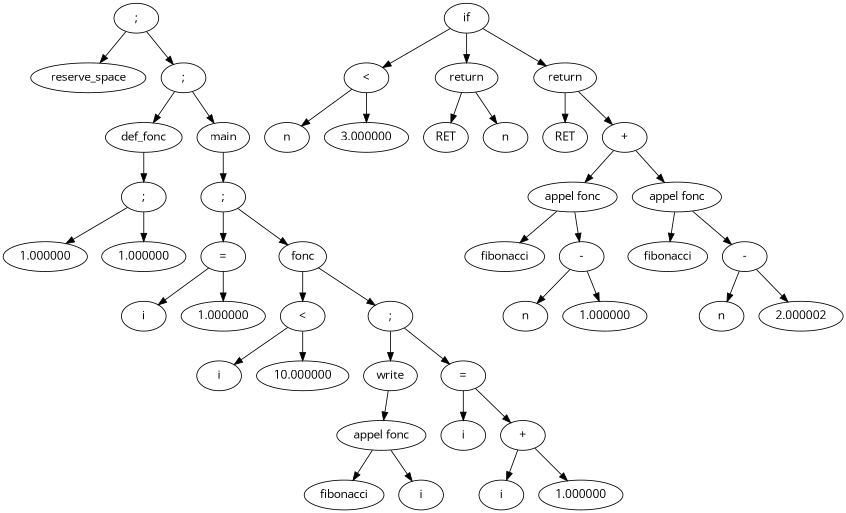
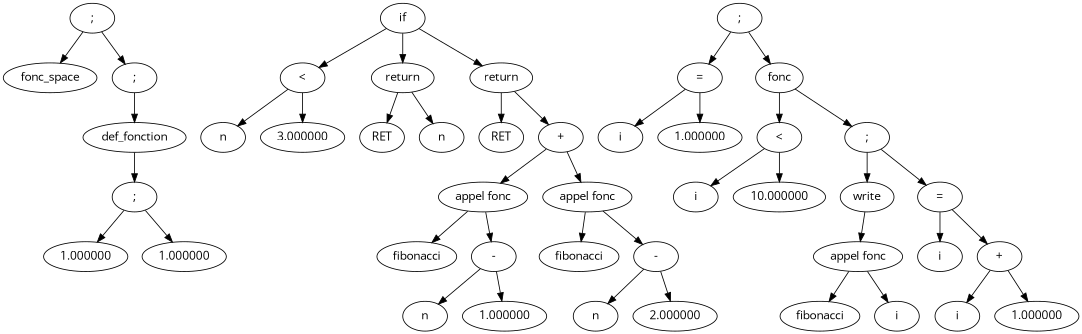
node "reserve_space": label "reserve_space" -> "fonc_space"
node "def_fonc": label "def_fonc" -> "def_fonction"
node "main": removed
node "2.000002": label "2.000002" -> "2.000000"
